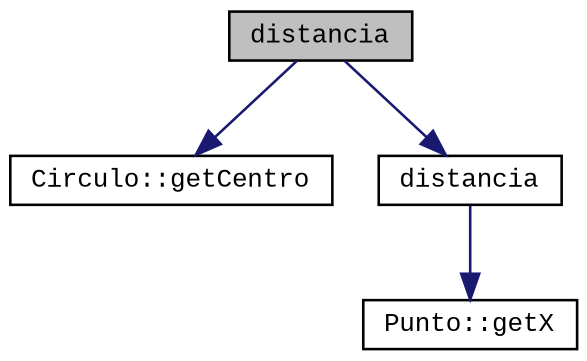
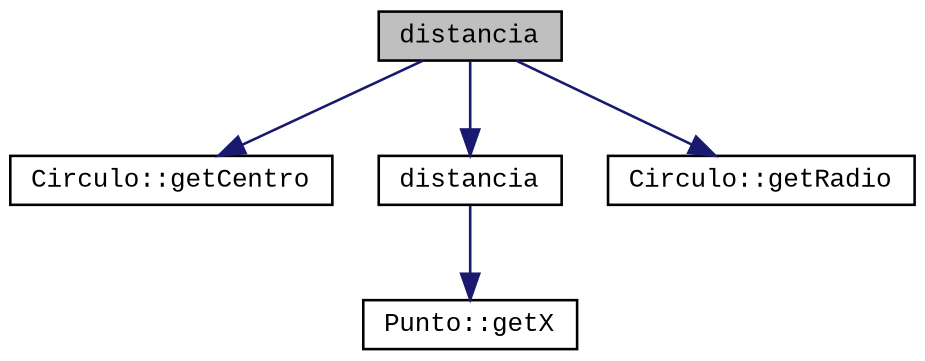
node "Circulo::getRadio": added
